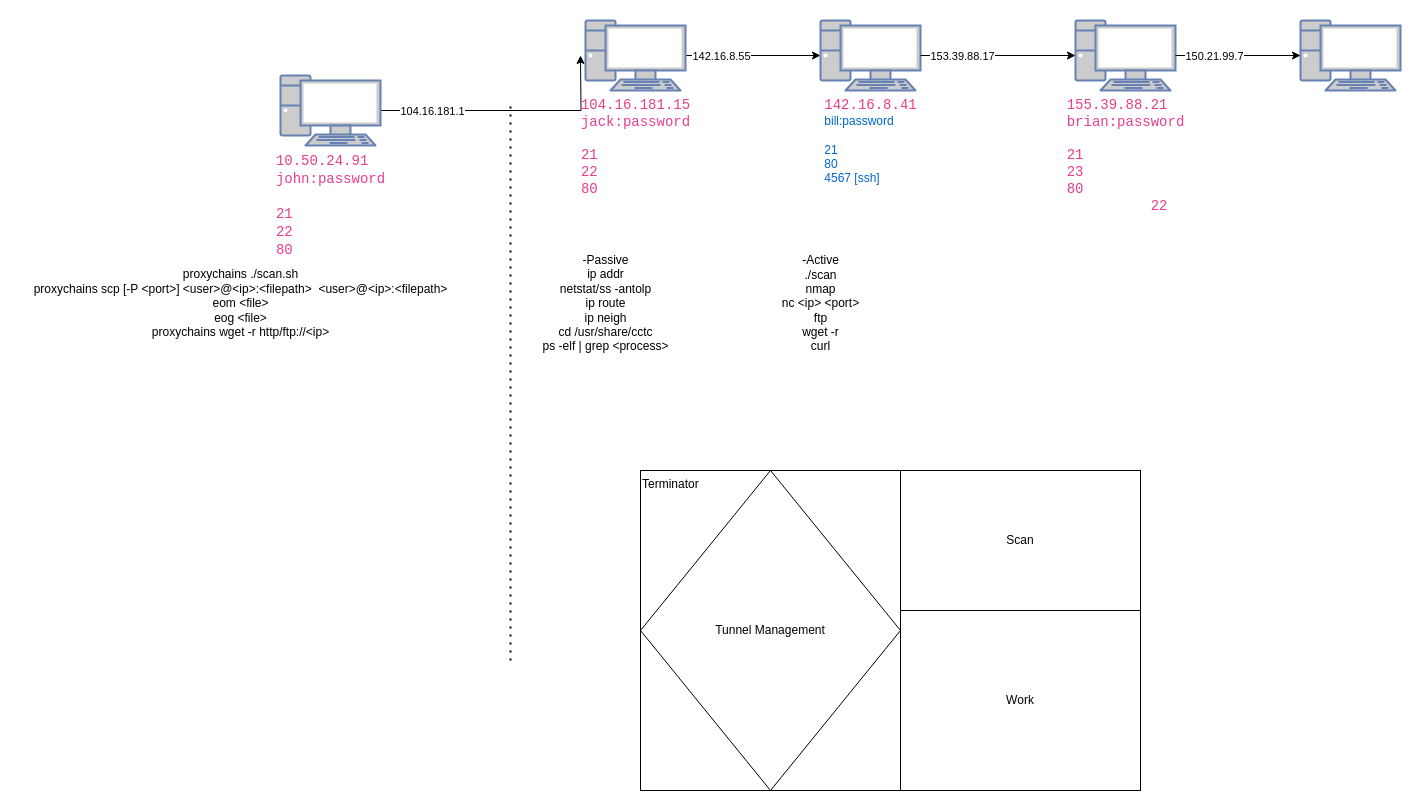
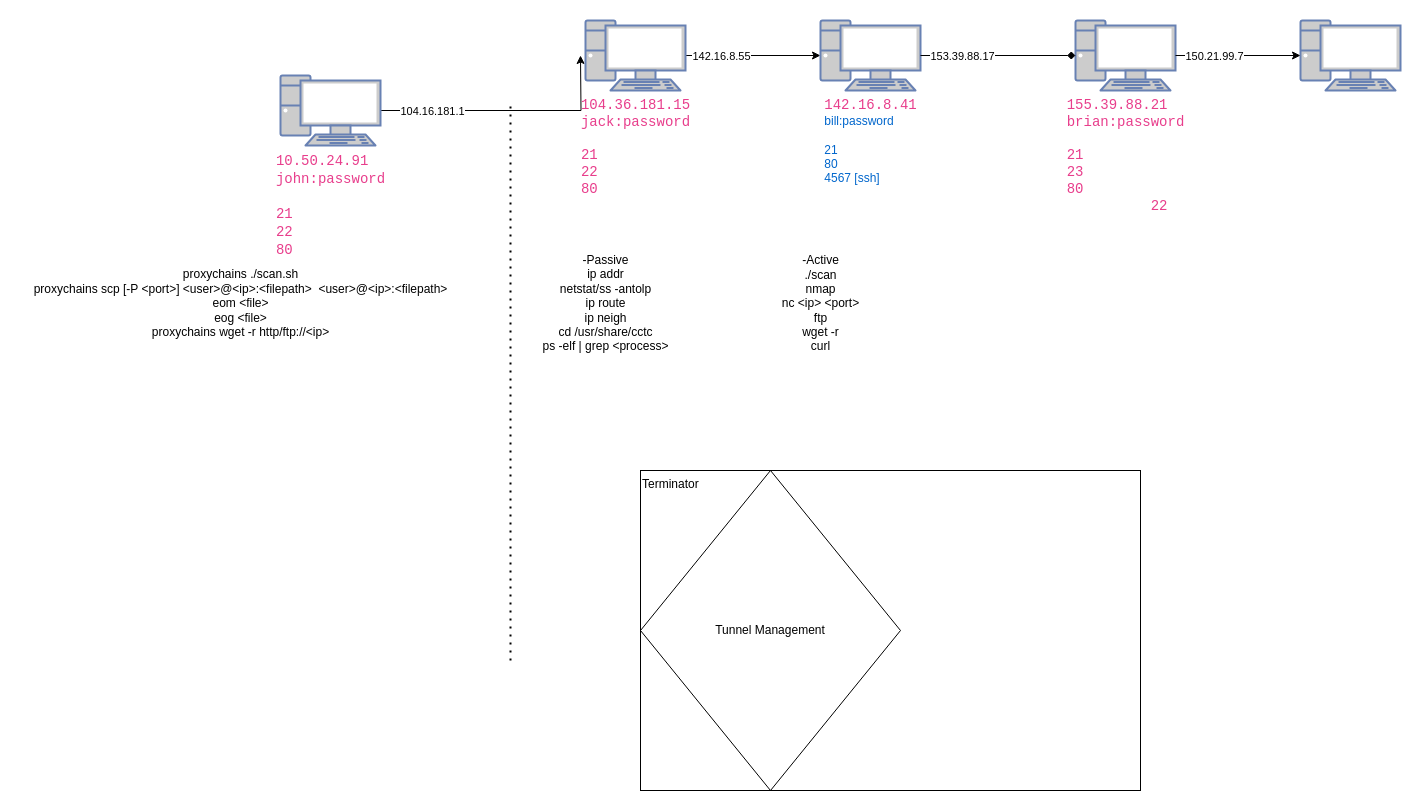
edge "142.16.8.41 bill:password 21 80 4567 [ssh]" -> "155.39.88.21 brian:password 21 23 80 22": arrowhead classic -> diamond
node "104.16.181.15 jack:password 21 22 80": label "104.16.181.15 jack:password 21 22 80" -> "104.36.181.15 jack:password 21 22 80"
node "Scan": removed
node "Work": removed
